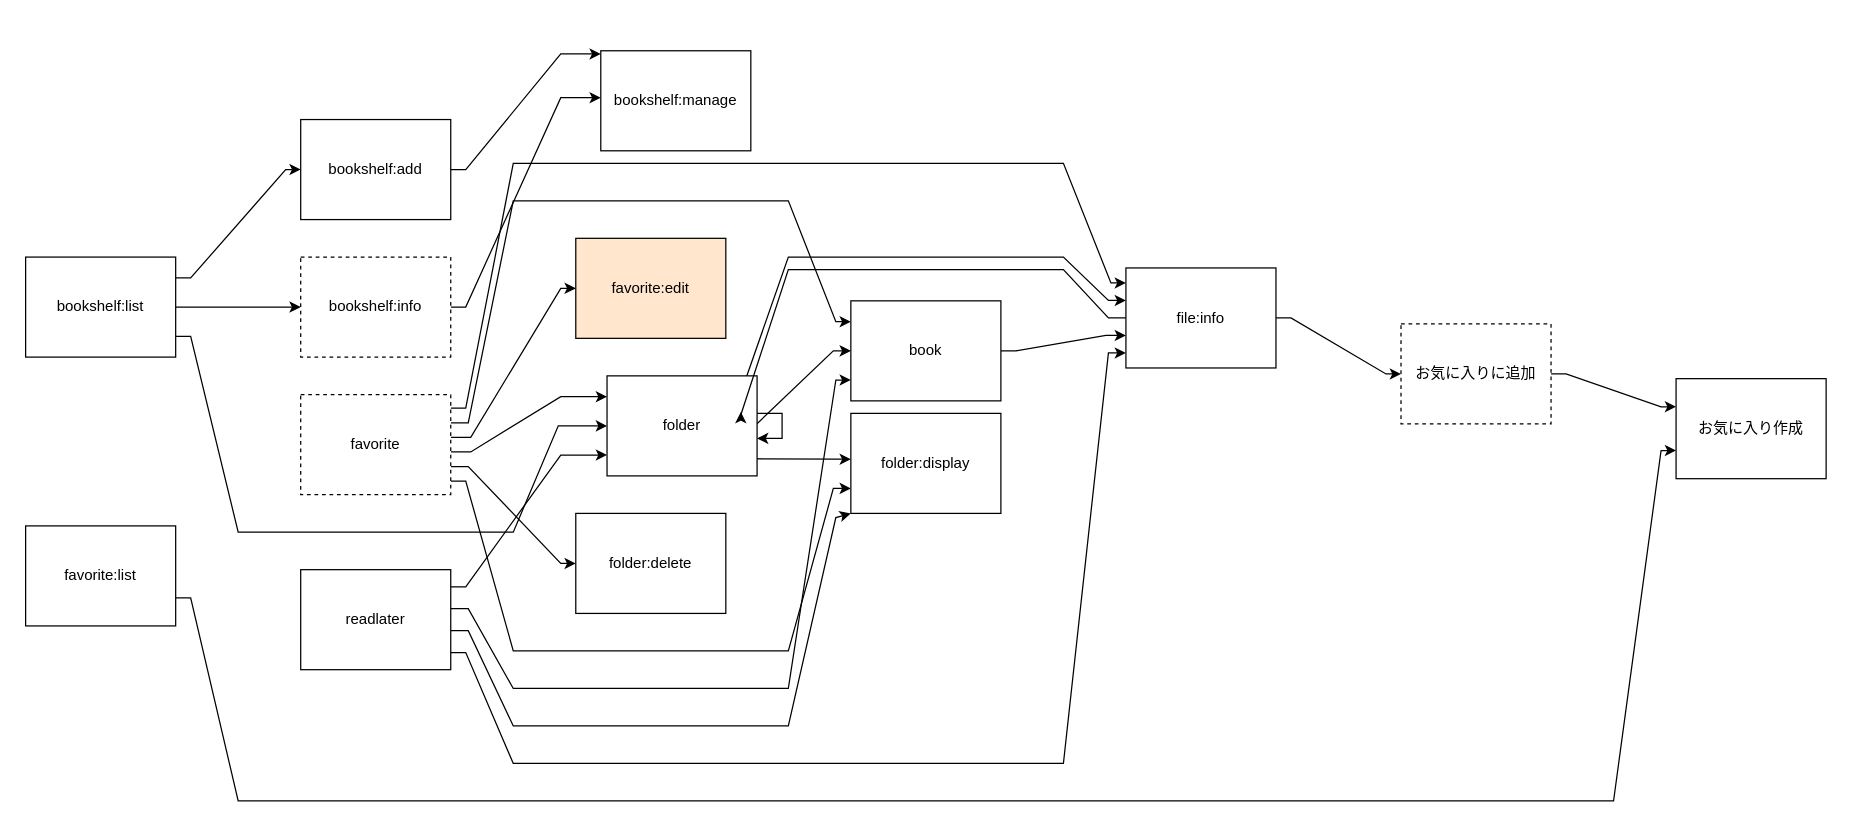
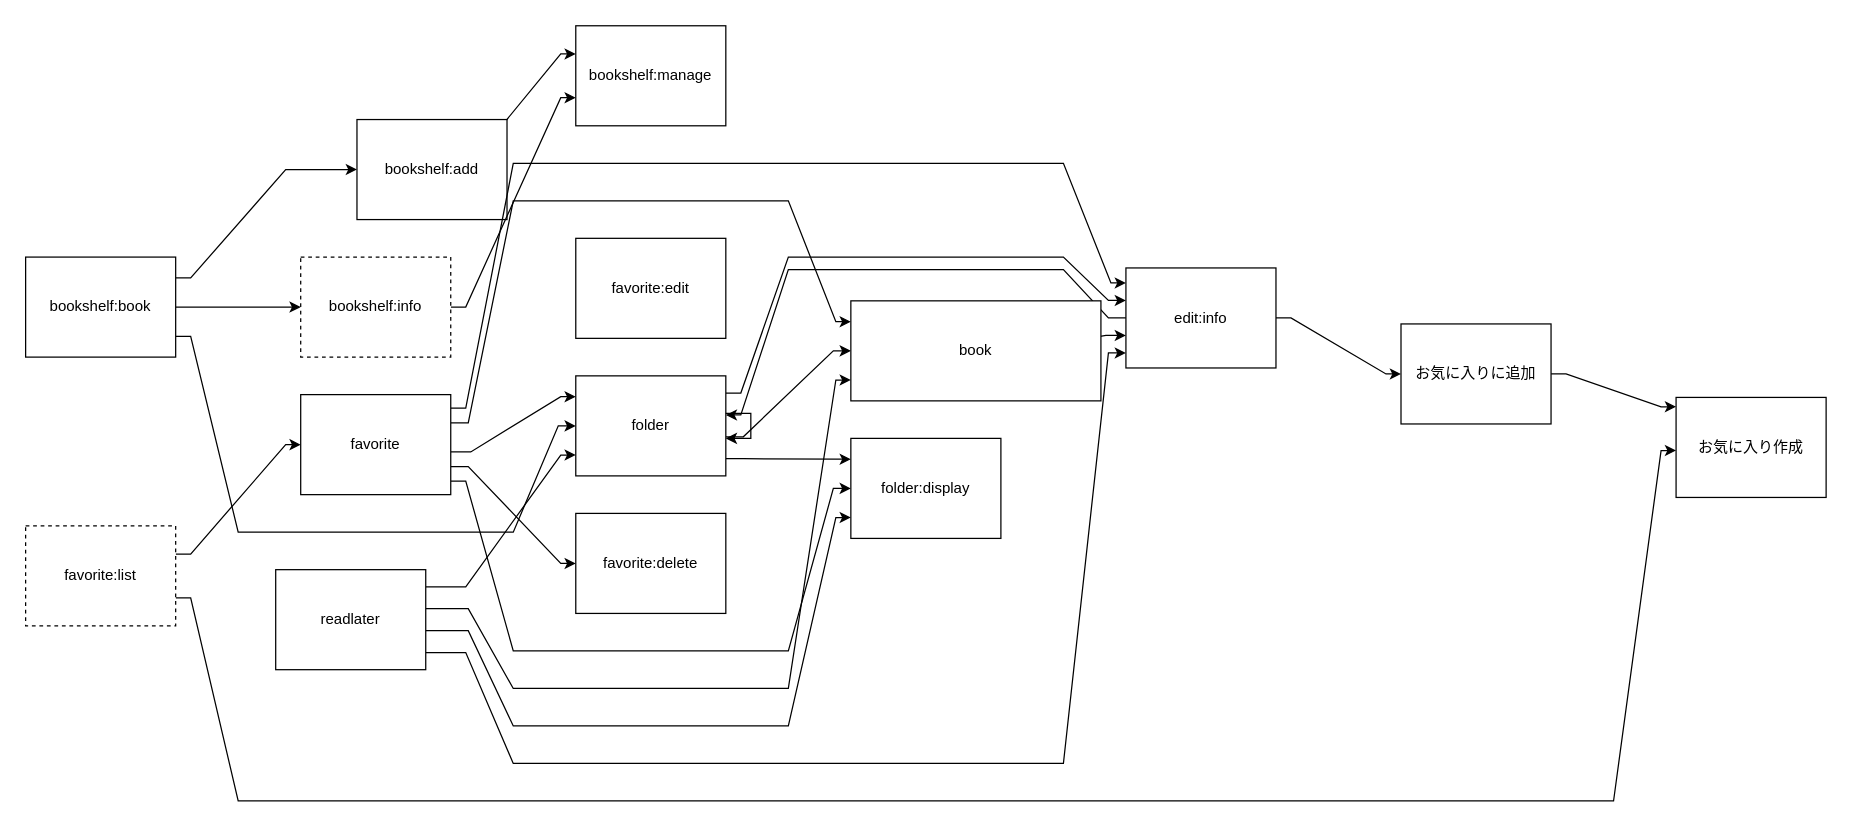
node "bookshelf:manage": moved (676, 101) -> (651, 76)
node "bookshelf:add": moved (376, 169) -> (432, 169)
node "favorite:edit": fillcolor #ffe6cc -> #ffffff
node "bookshelf:list": label "bookshelf:list" -> "bookshelf:book"
node "file:info": label "file:info" -> "edit:info"
node "book": size 150x100 -> 250x100
edge "favorite" -> "favorite:edit": removed
node "お気に入りに追加": style dashed -> solid
node "folder": moved (682, 426) -> (651, 426)
node "お気に入り作成": moved (1751, 428) -> (1751, 447)
node "favorite": style dashed -> solid
node "folder:display": moved (926, 463) -> (926, 488)
edge "favorite:list" -> "favorite": added
node "folder:delete": label "folder:delete" -> "favorite:delete"
node "favorite:list": style solid -> dashed
node "readlater": moved (376, 619) -> (351, 619)
